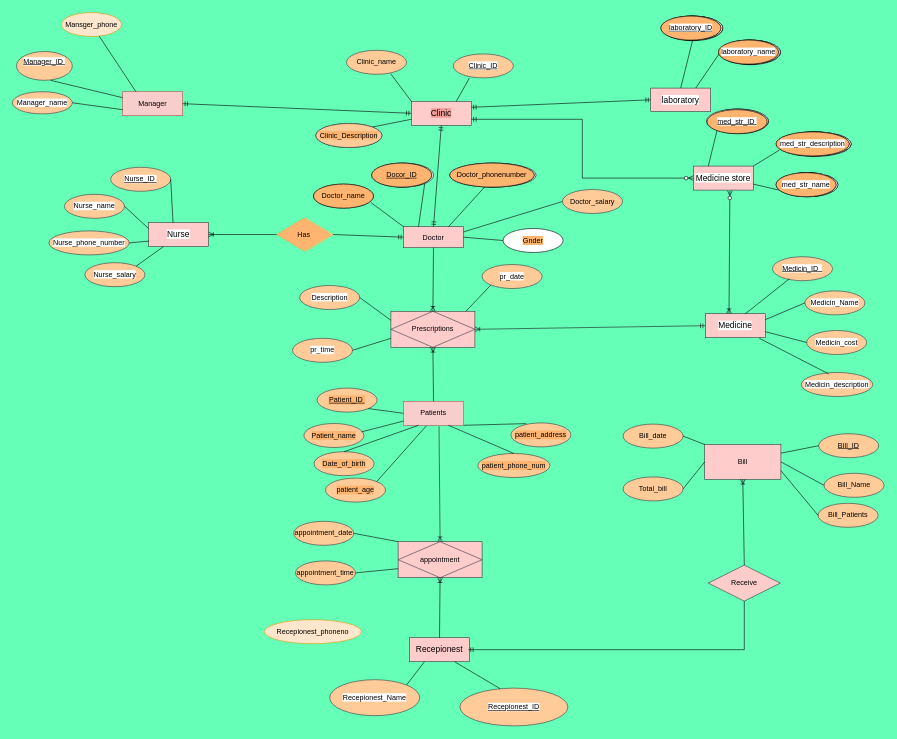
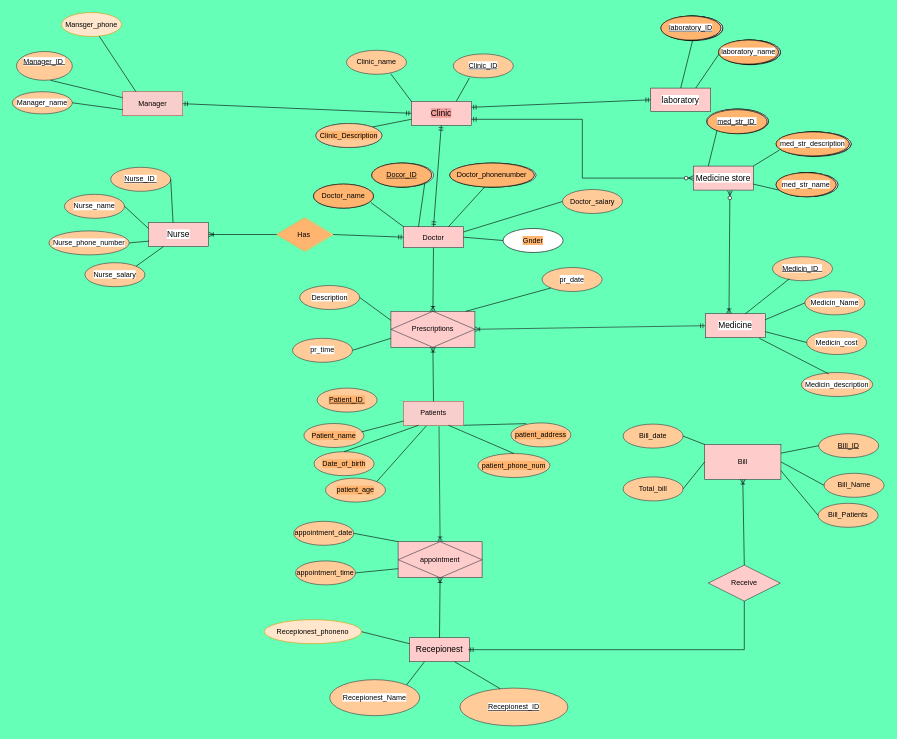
node "pr_date": moved (512, 276) -> (572, 279)
edge "Patient_ID" -- "Patients": removed
edge "Recepionest_phoneno" -- "Recepionest": added
